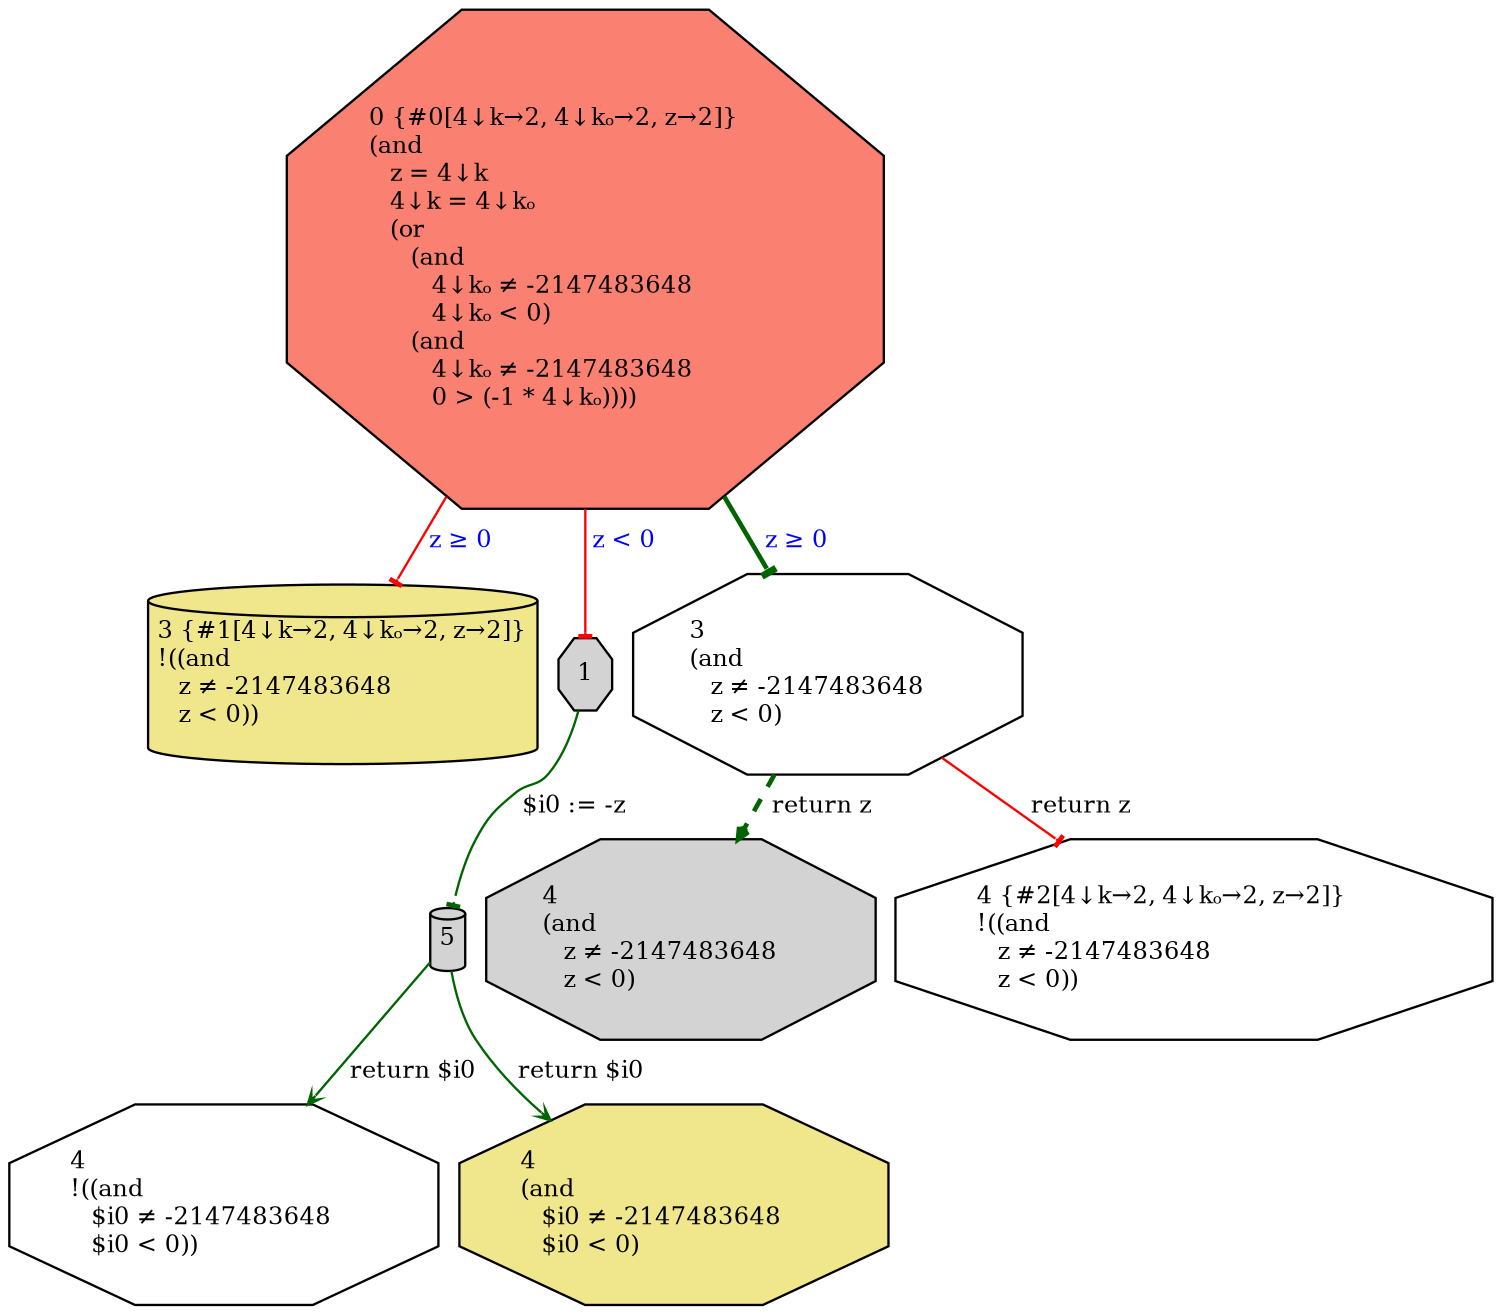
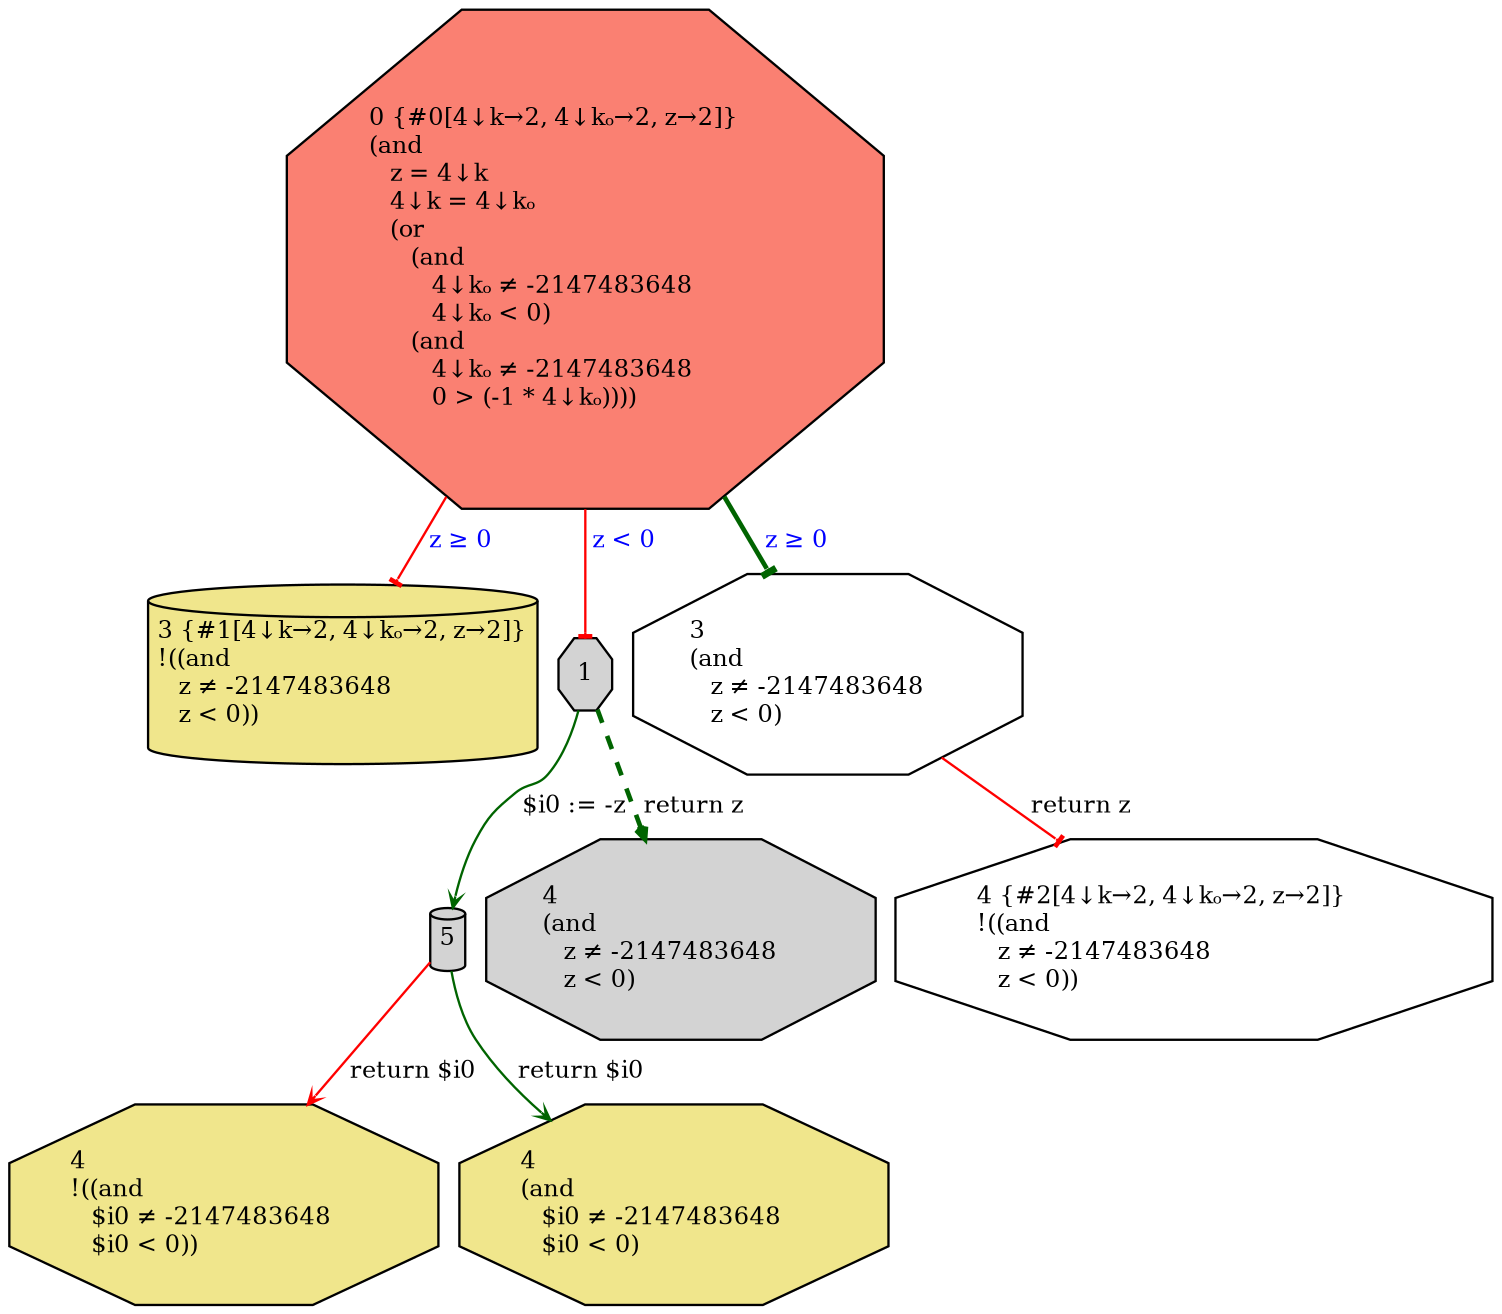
edge "1" -> "5": arrowhead tee -> vee
edge "3 (and z ≠ -2147483648 z < 0)" -> "4 (and z ≠ -2147483648 z < 0)": now "1" -> "4 (and z ≠ -2147483648 z < 0)"
edge "5" -> "4 !((and $i0 ≠ -2147483648 $i0 < 0))": color darkgreen -> red
node "4 !((and $i0 ≠ -2147483648 $i0 < 0))": fillcolor white -> khaki
